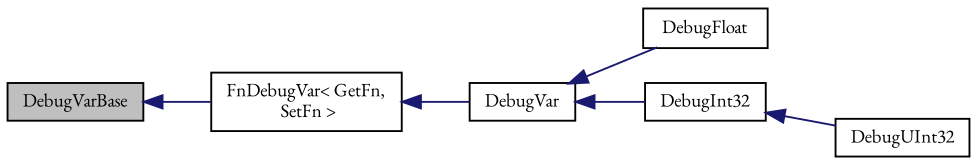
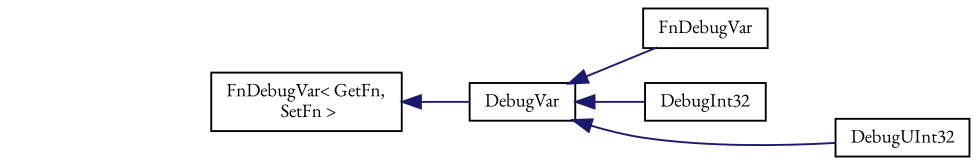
node "DebugFloat": label "DebugFloat" -> "FnDebugVar"
node "DebugVarBase": removed
edge "DebugUInt32" -> "DebugInt32": now "DebugUInt32" -> "DebugVar"
